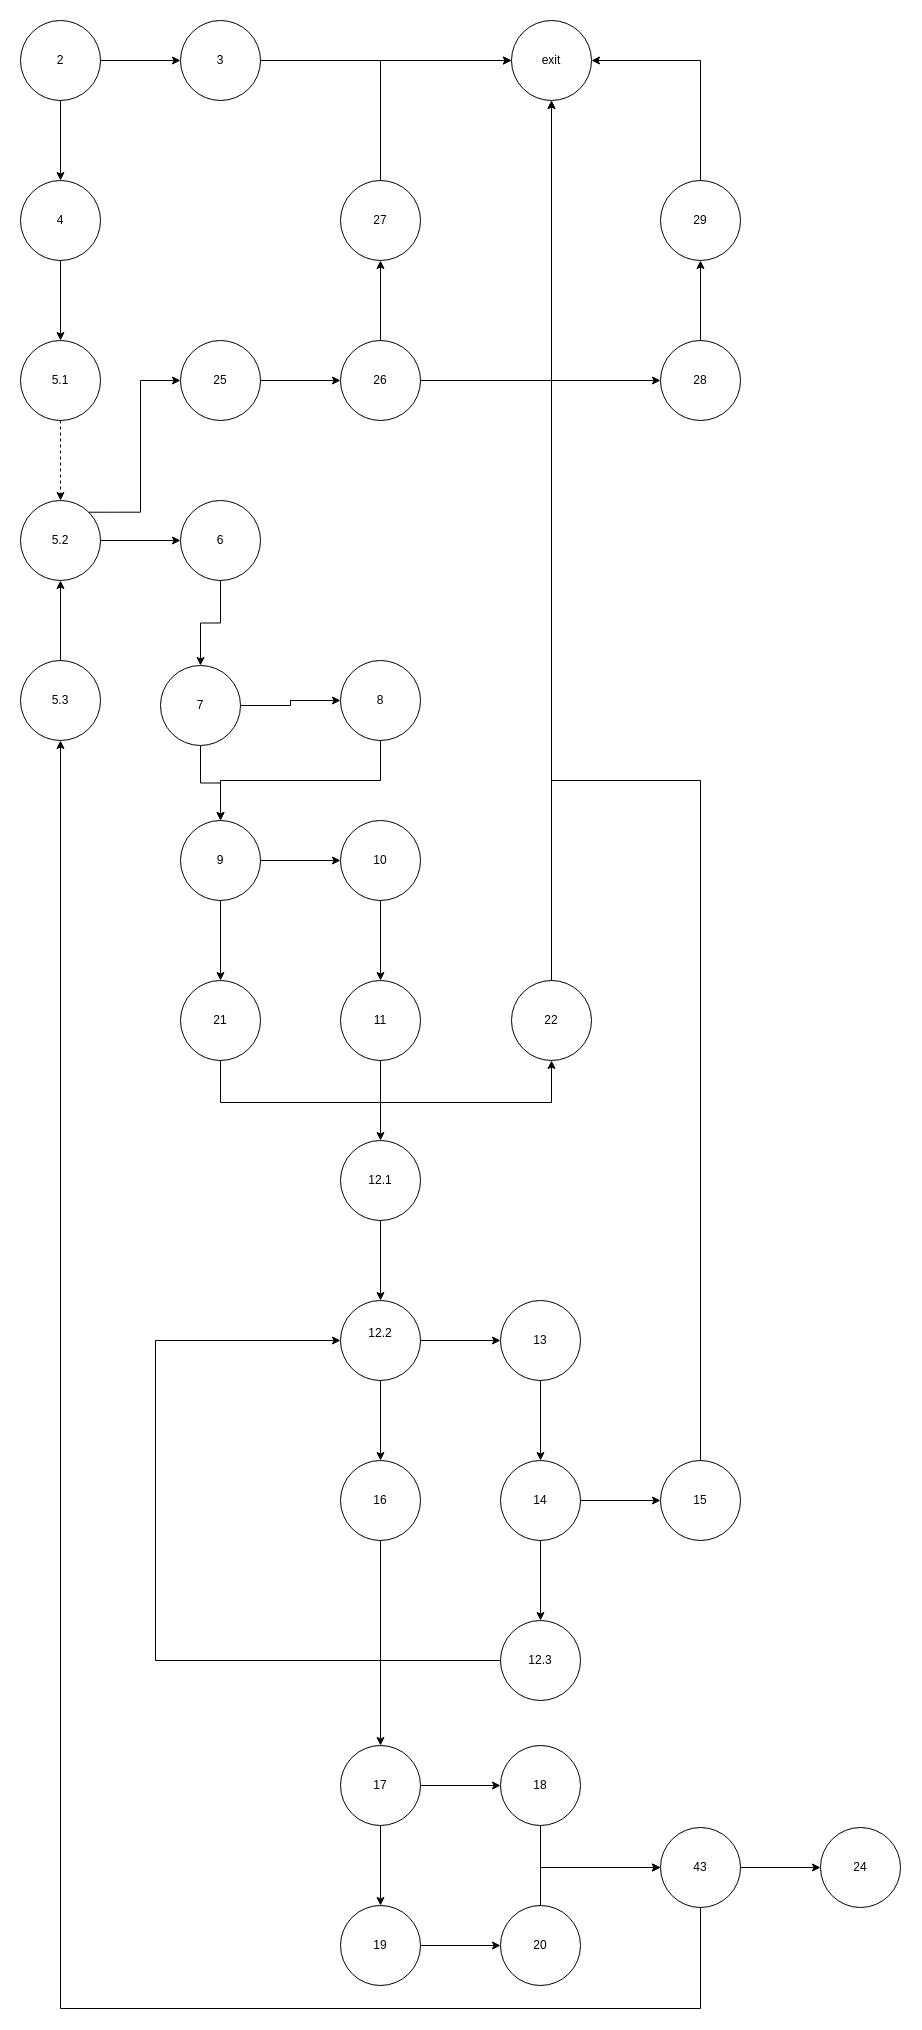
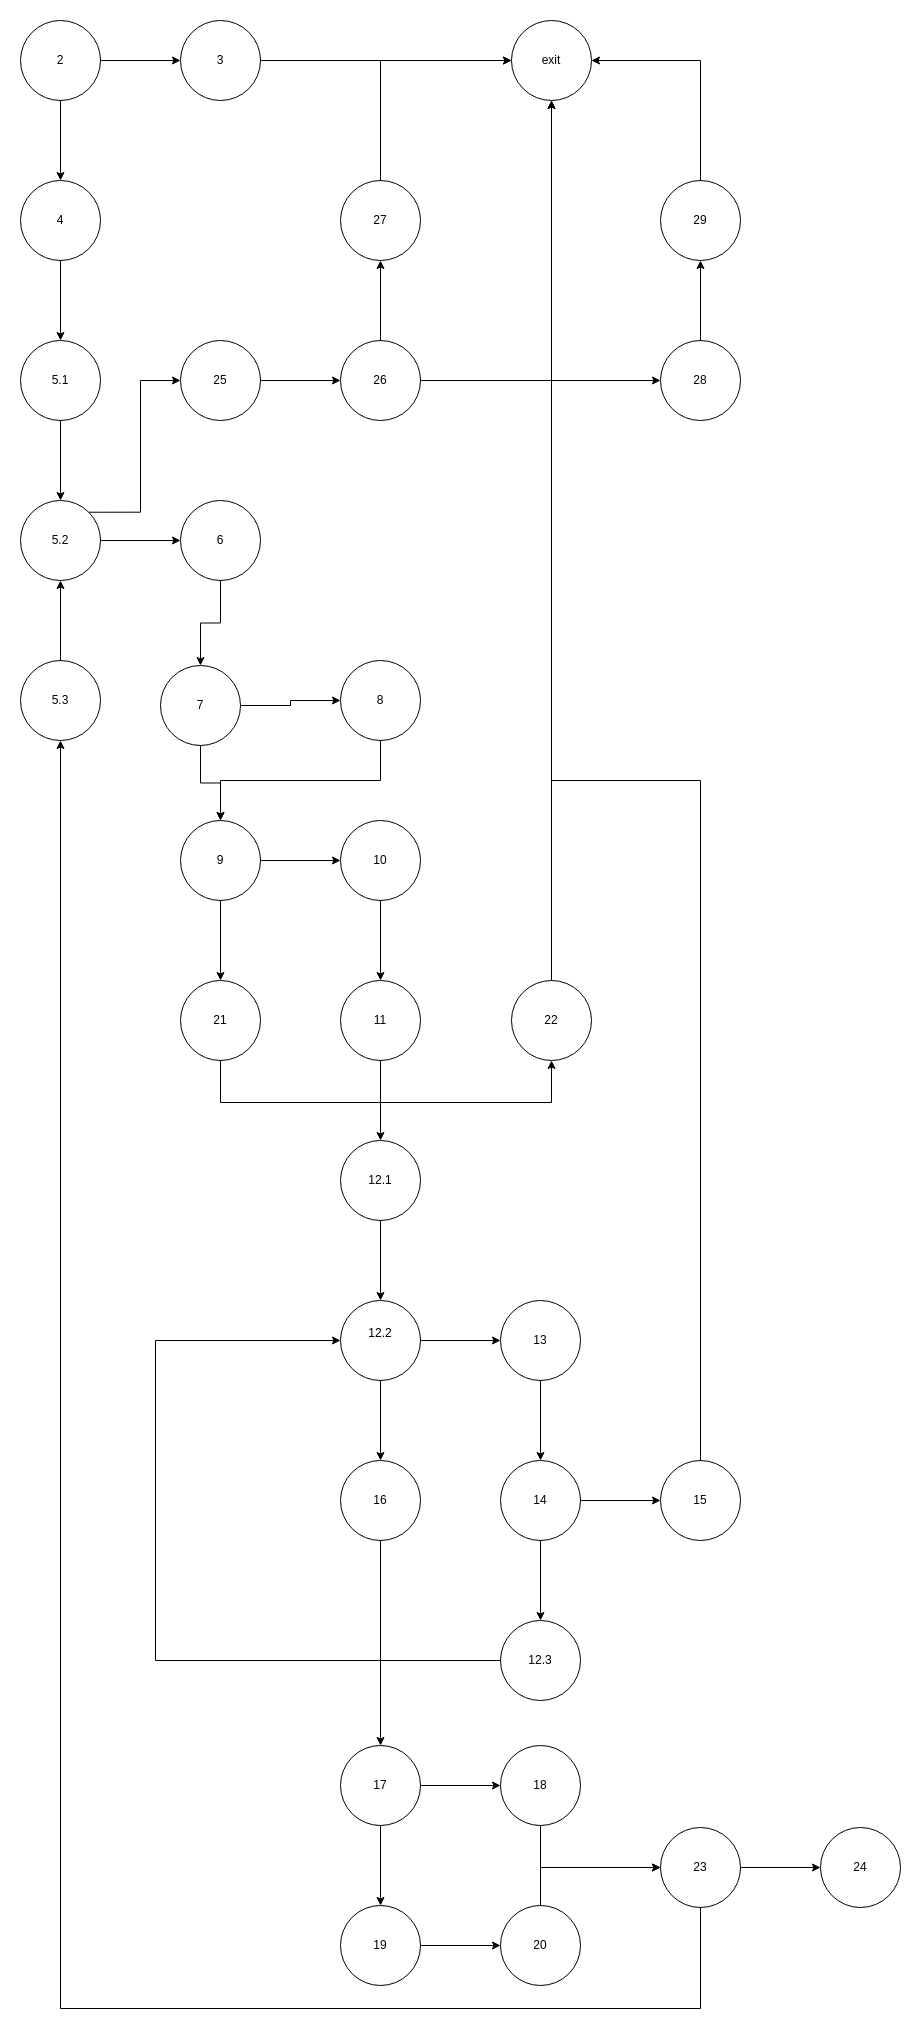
edge "5.1" -> "5.2": style dashed -> solid
node "43": label "43" -> "23"
